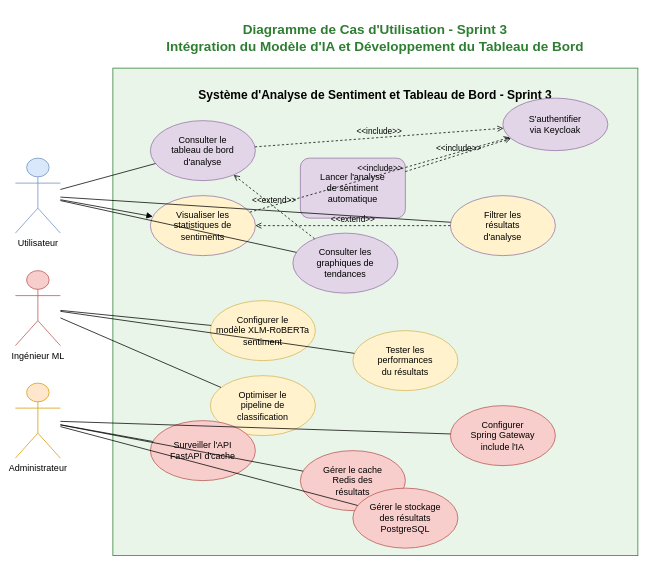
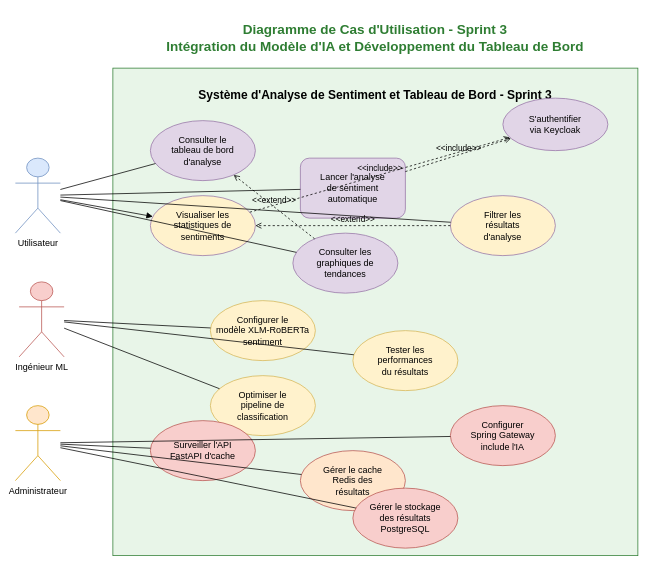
edge "Consulter le tableau de bord d'analyse" -> "S'authentifier via Keycloak": removed, label "<<include>>"
edge "Lancer l'analyse de sentiment automatique" -- "Utilisateur": added
node "Ingénieur ML": moved (38, 308) -> (42, 319)
node "Administrateur": moved (38, 420) -> (38, 443)
node "Gérer le cache Redis des résultats": fillcolor #f8cecc -> #ffe6cc
